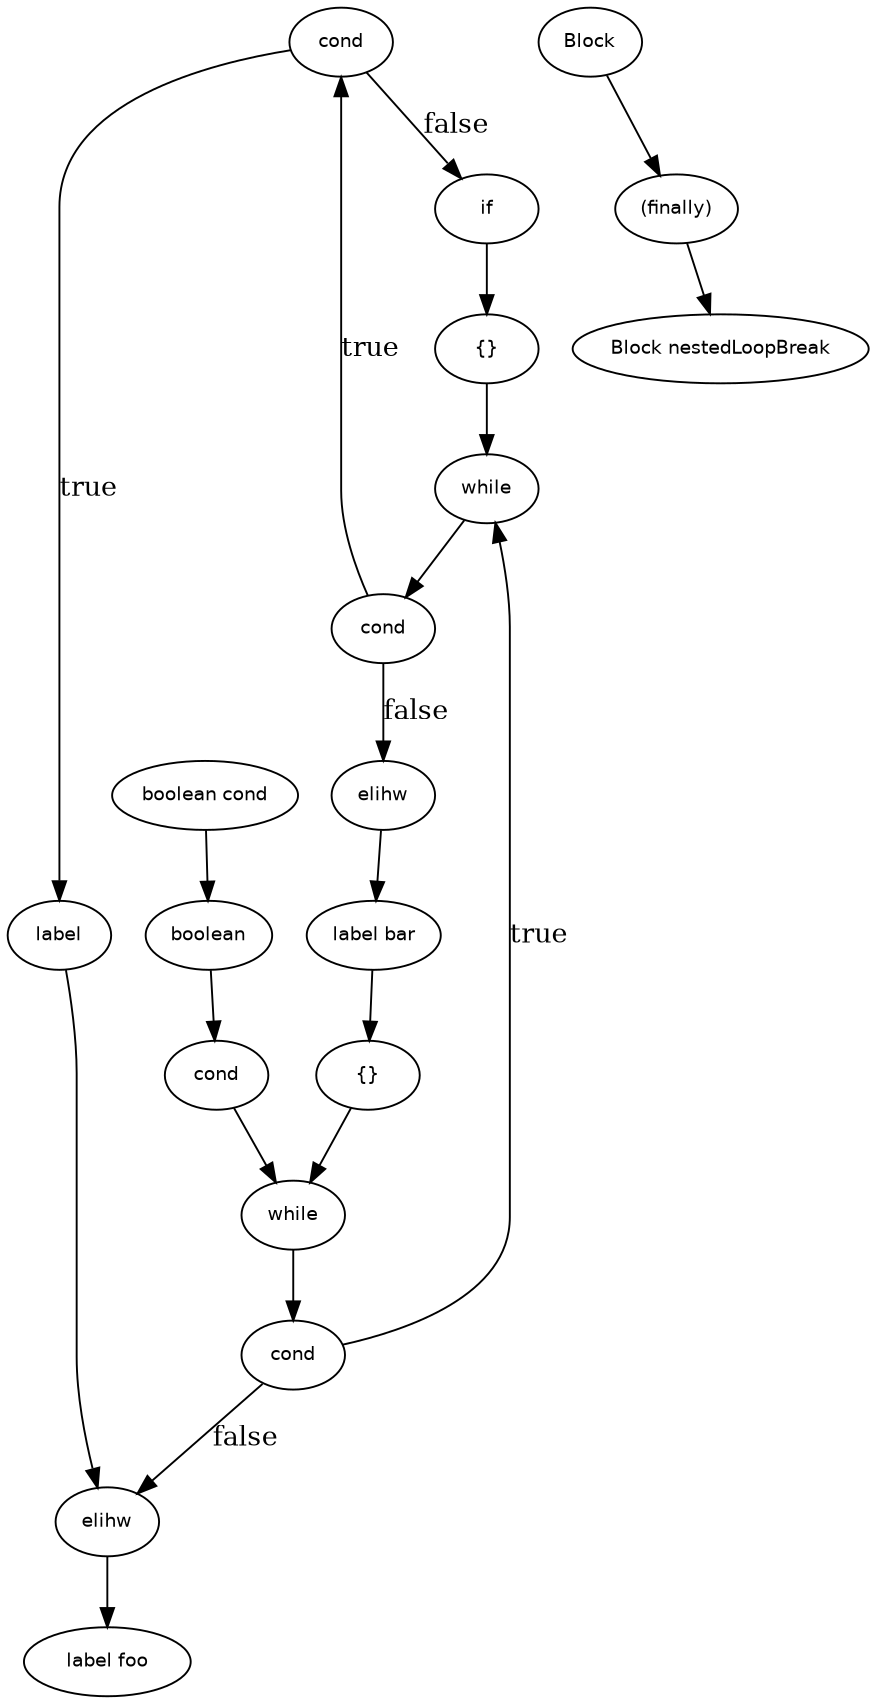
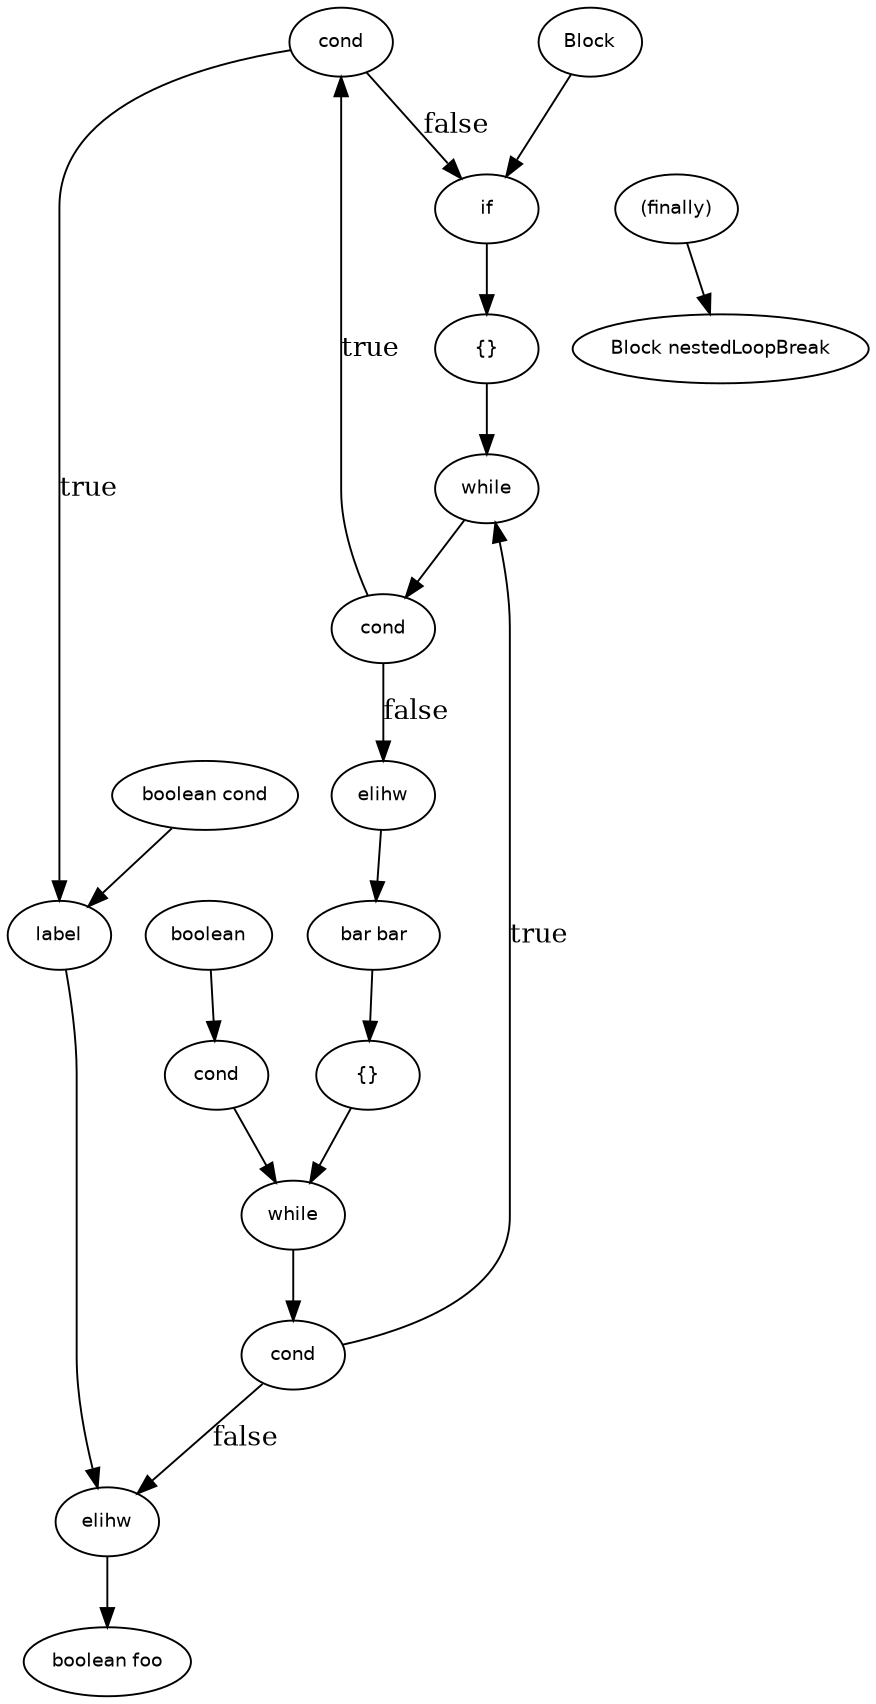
edge "Block" -> "(finally)": now "Block" -> "if"
edge "boolean cond" -> "boolean": now "boolean cond" -> "label"
node "label bar": label "label bar" -> "bar bar"
node "label foo": label "label foo" -> "boolean foo"
